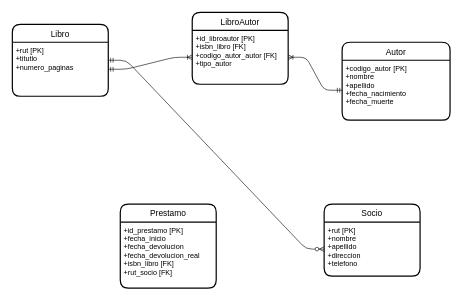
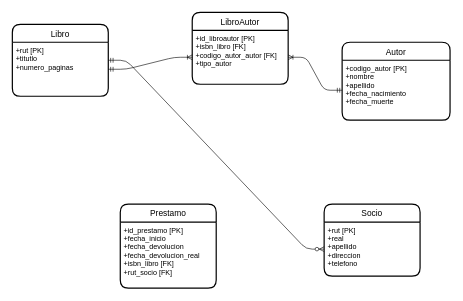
node "+rut [PK] +nombre +apellido +direccion +telefono": label "+rut [PK] +nombre +apellido +direccion +telefono" -> "+rut [PK] +real +apellido +direccion +telefono"
